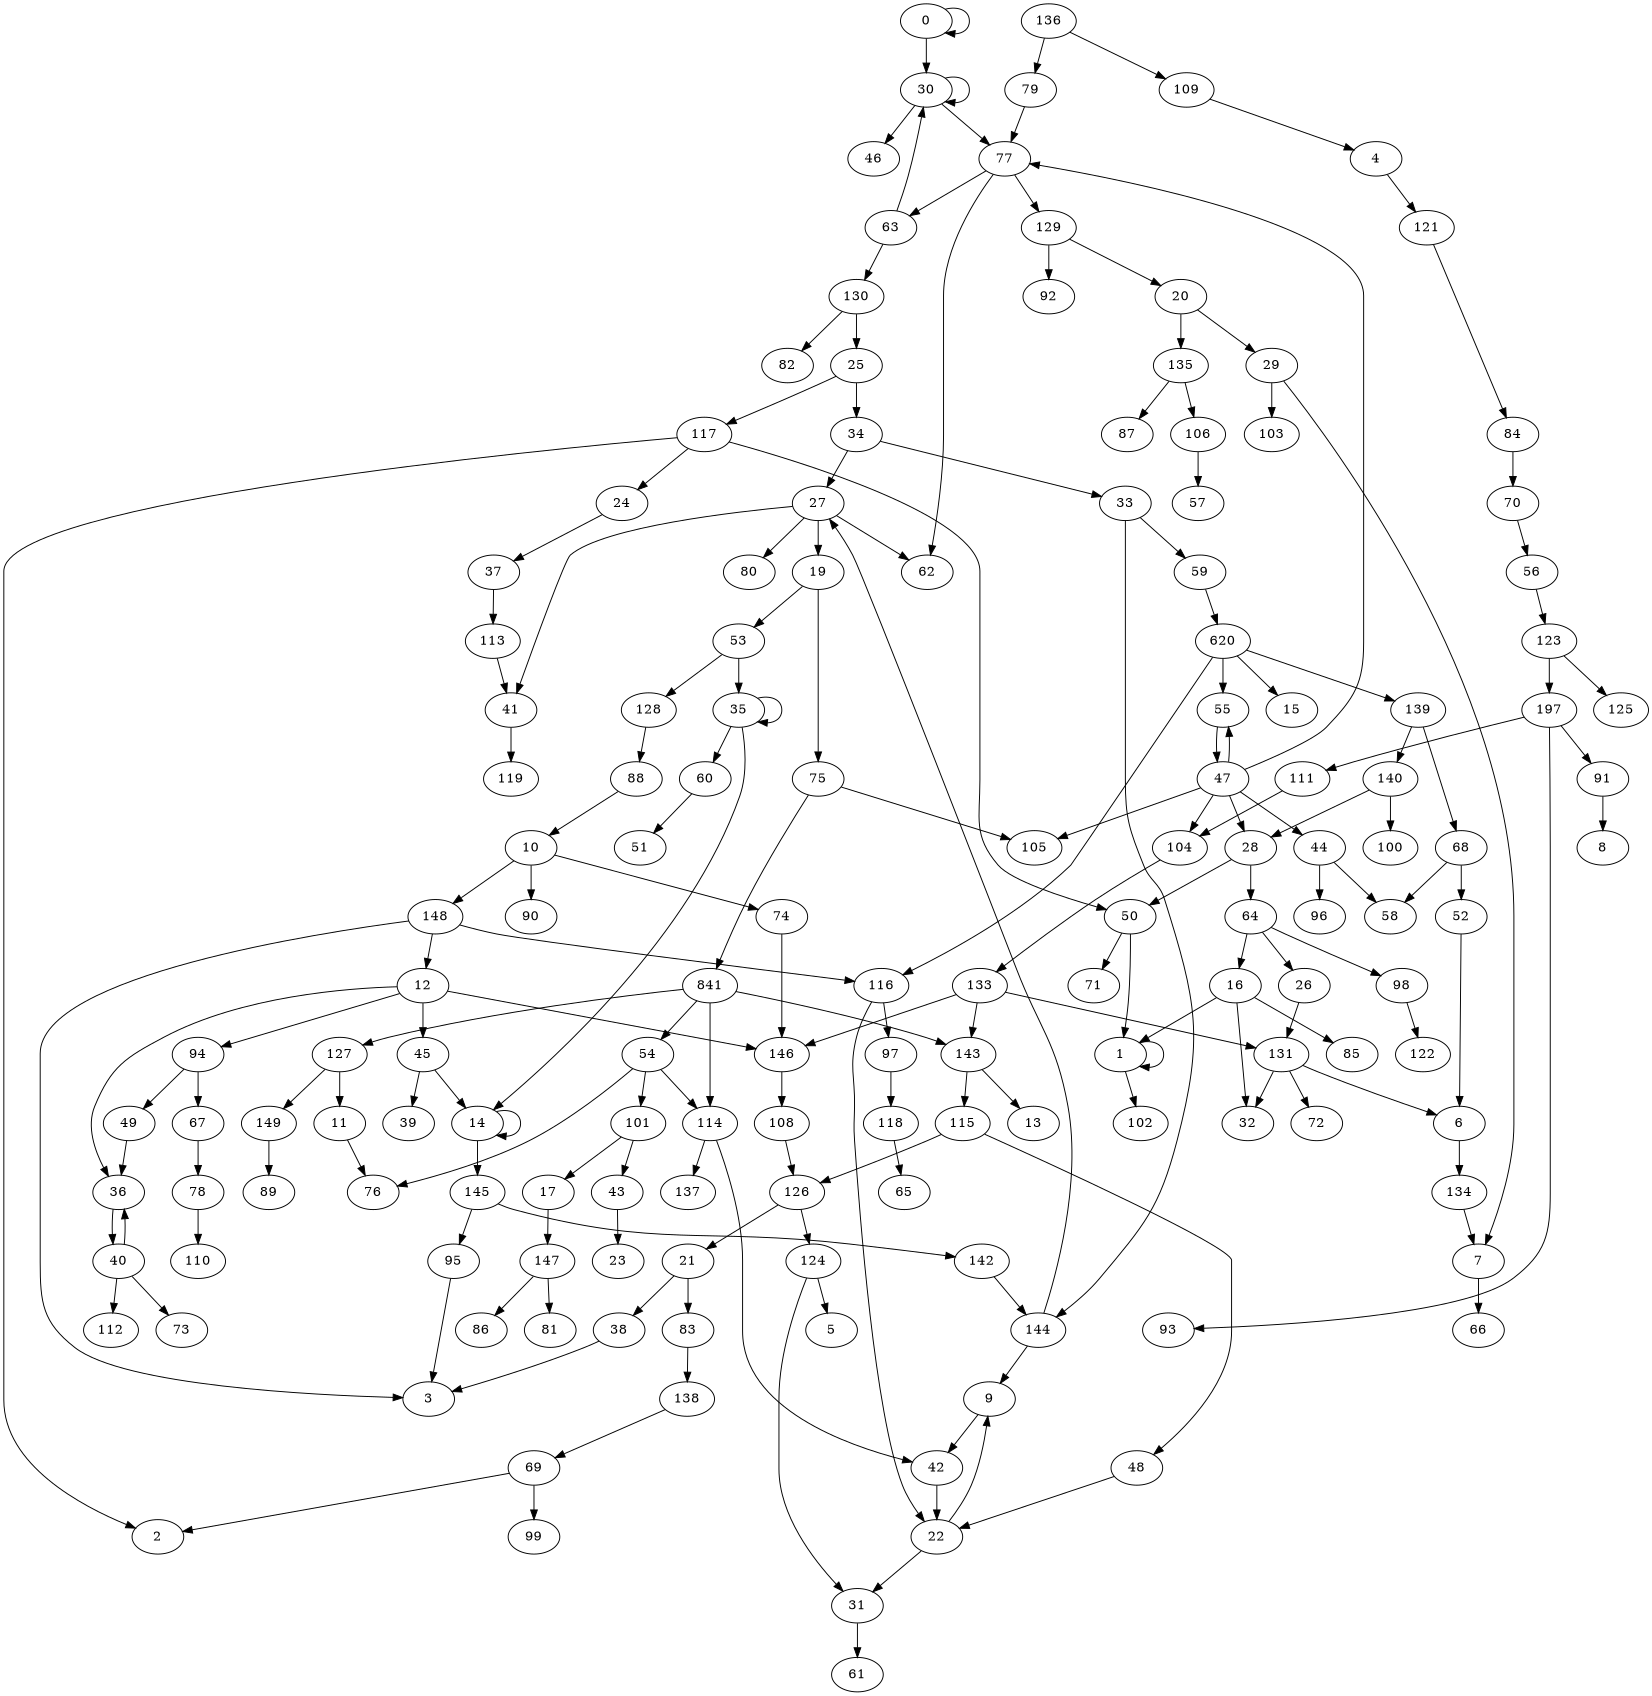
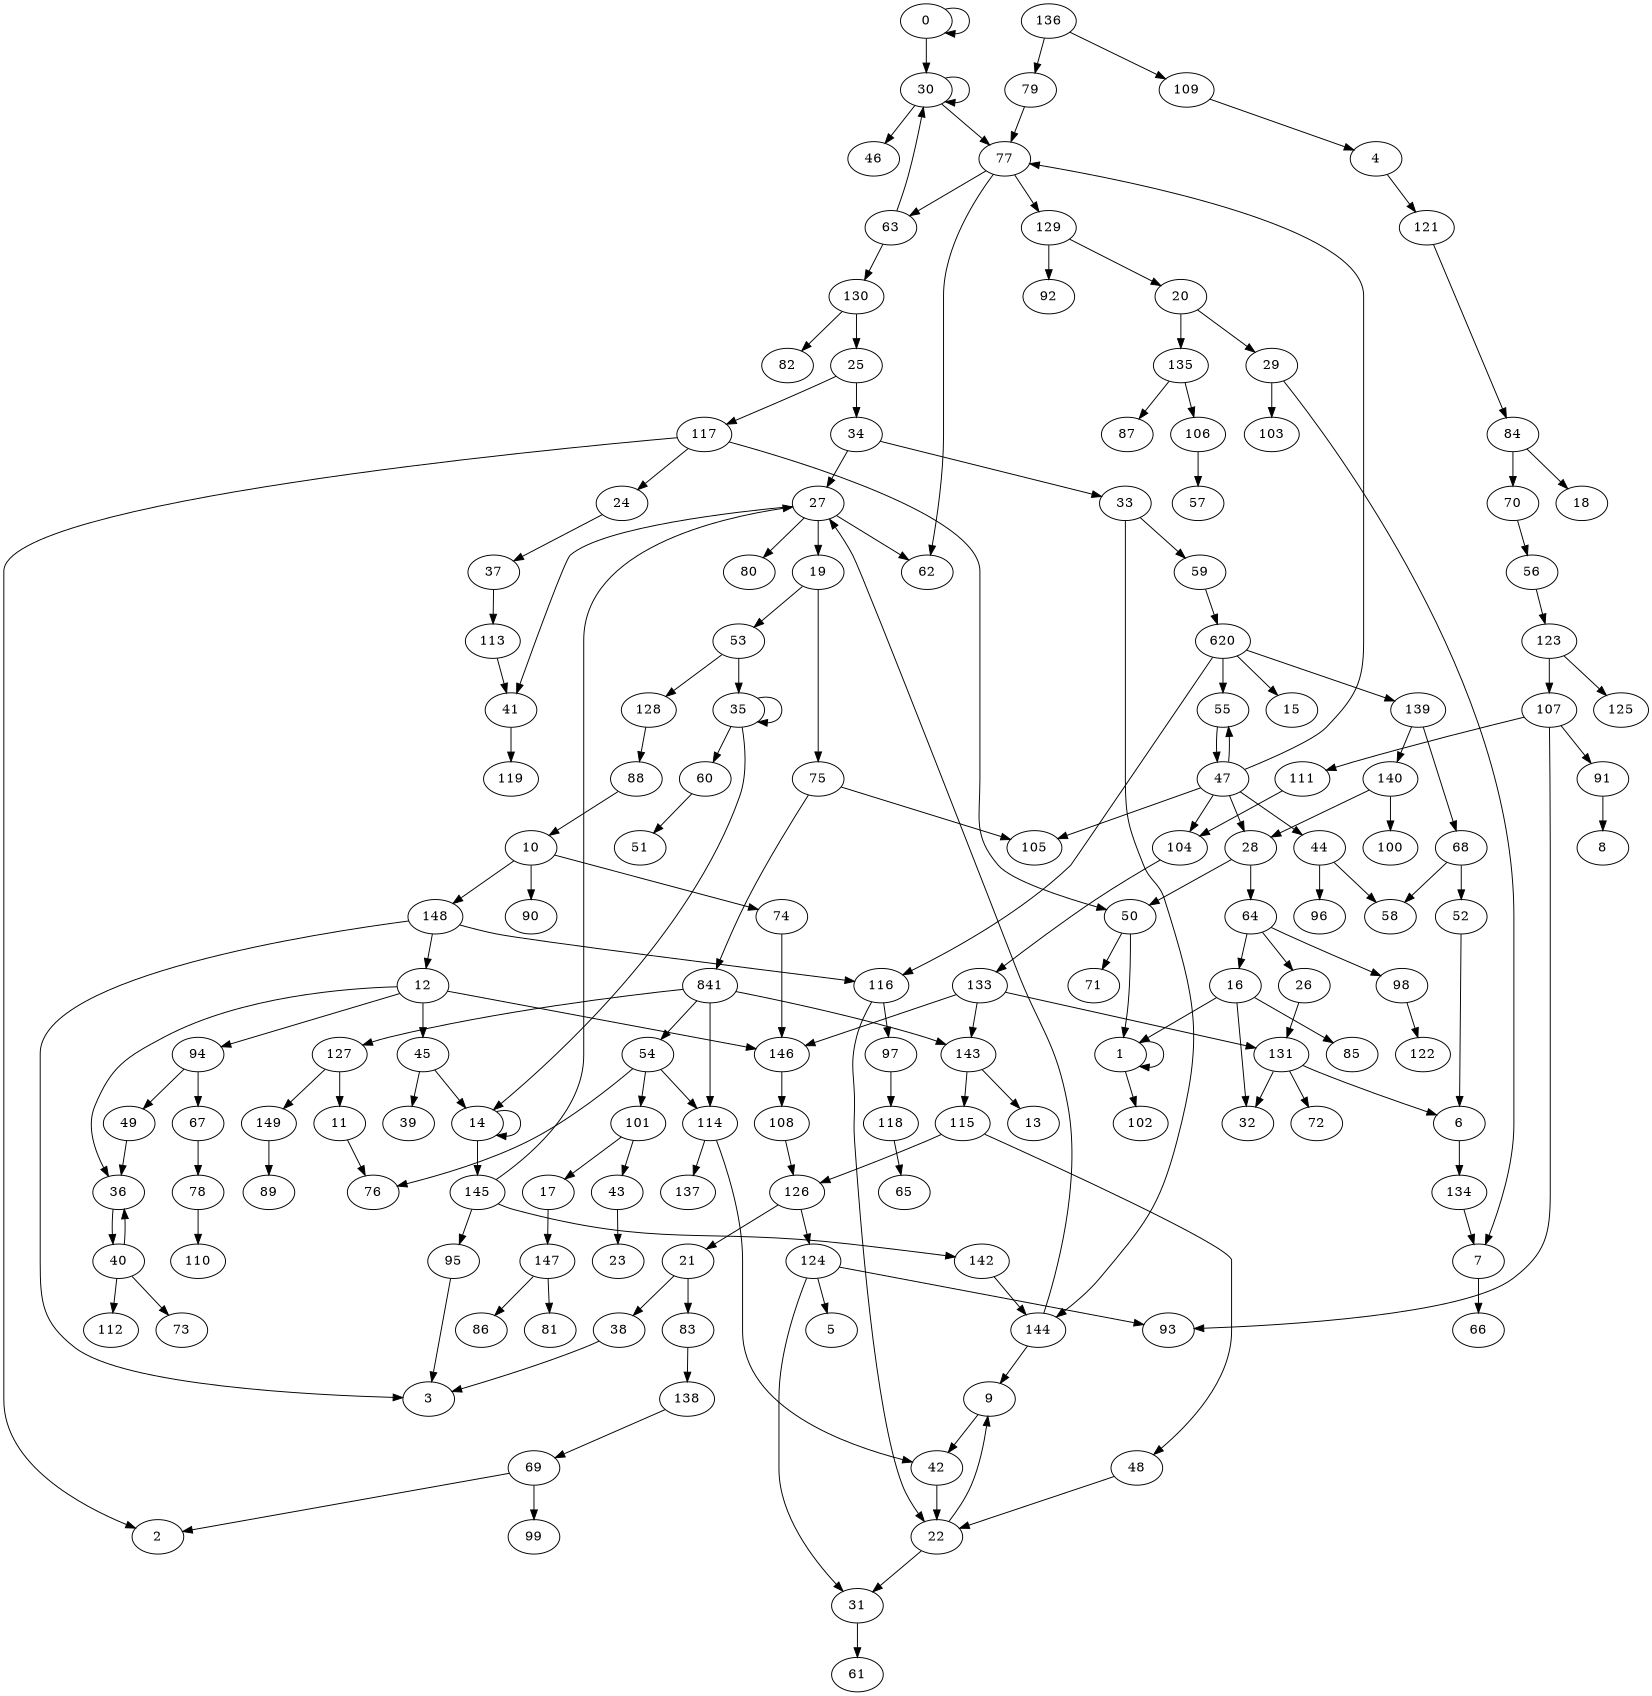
node "18": added
node "197": label "197" -> "107"
edge "145" -> "27": added
edge "124" -> "93": added
